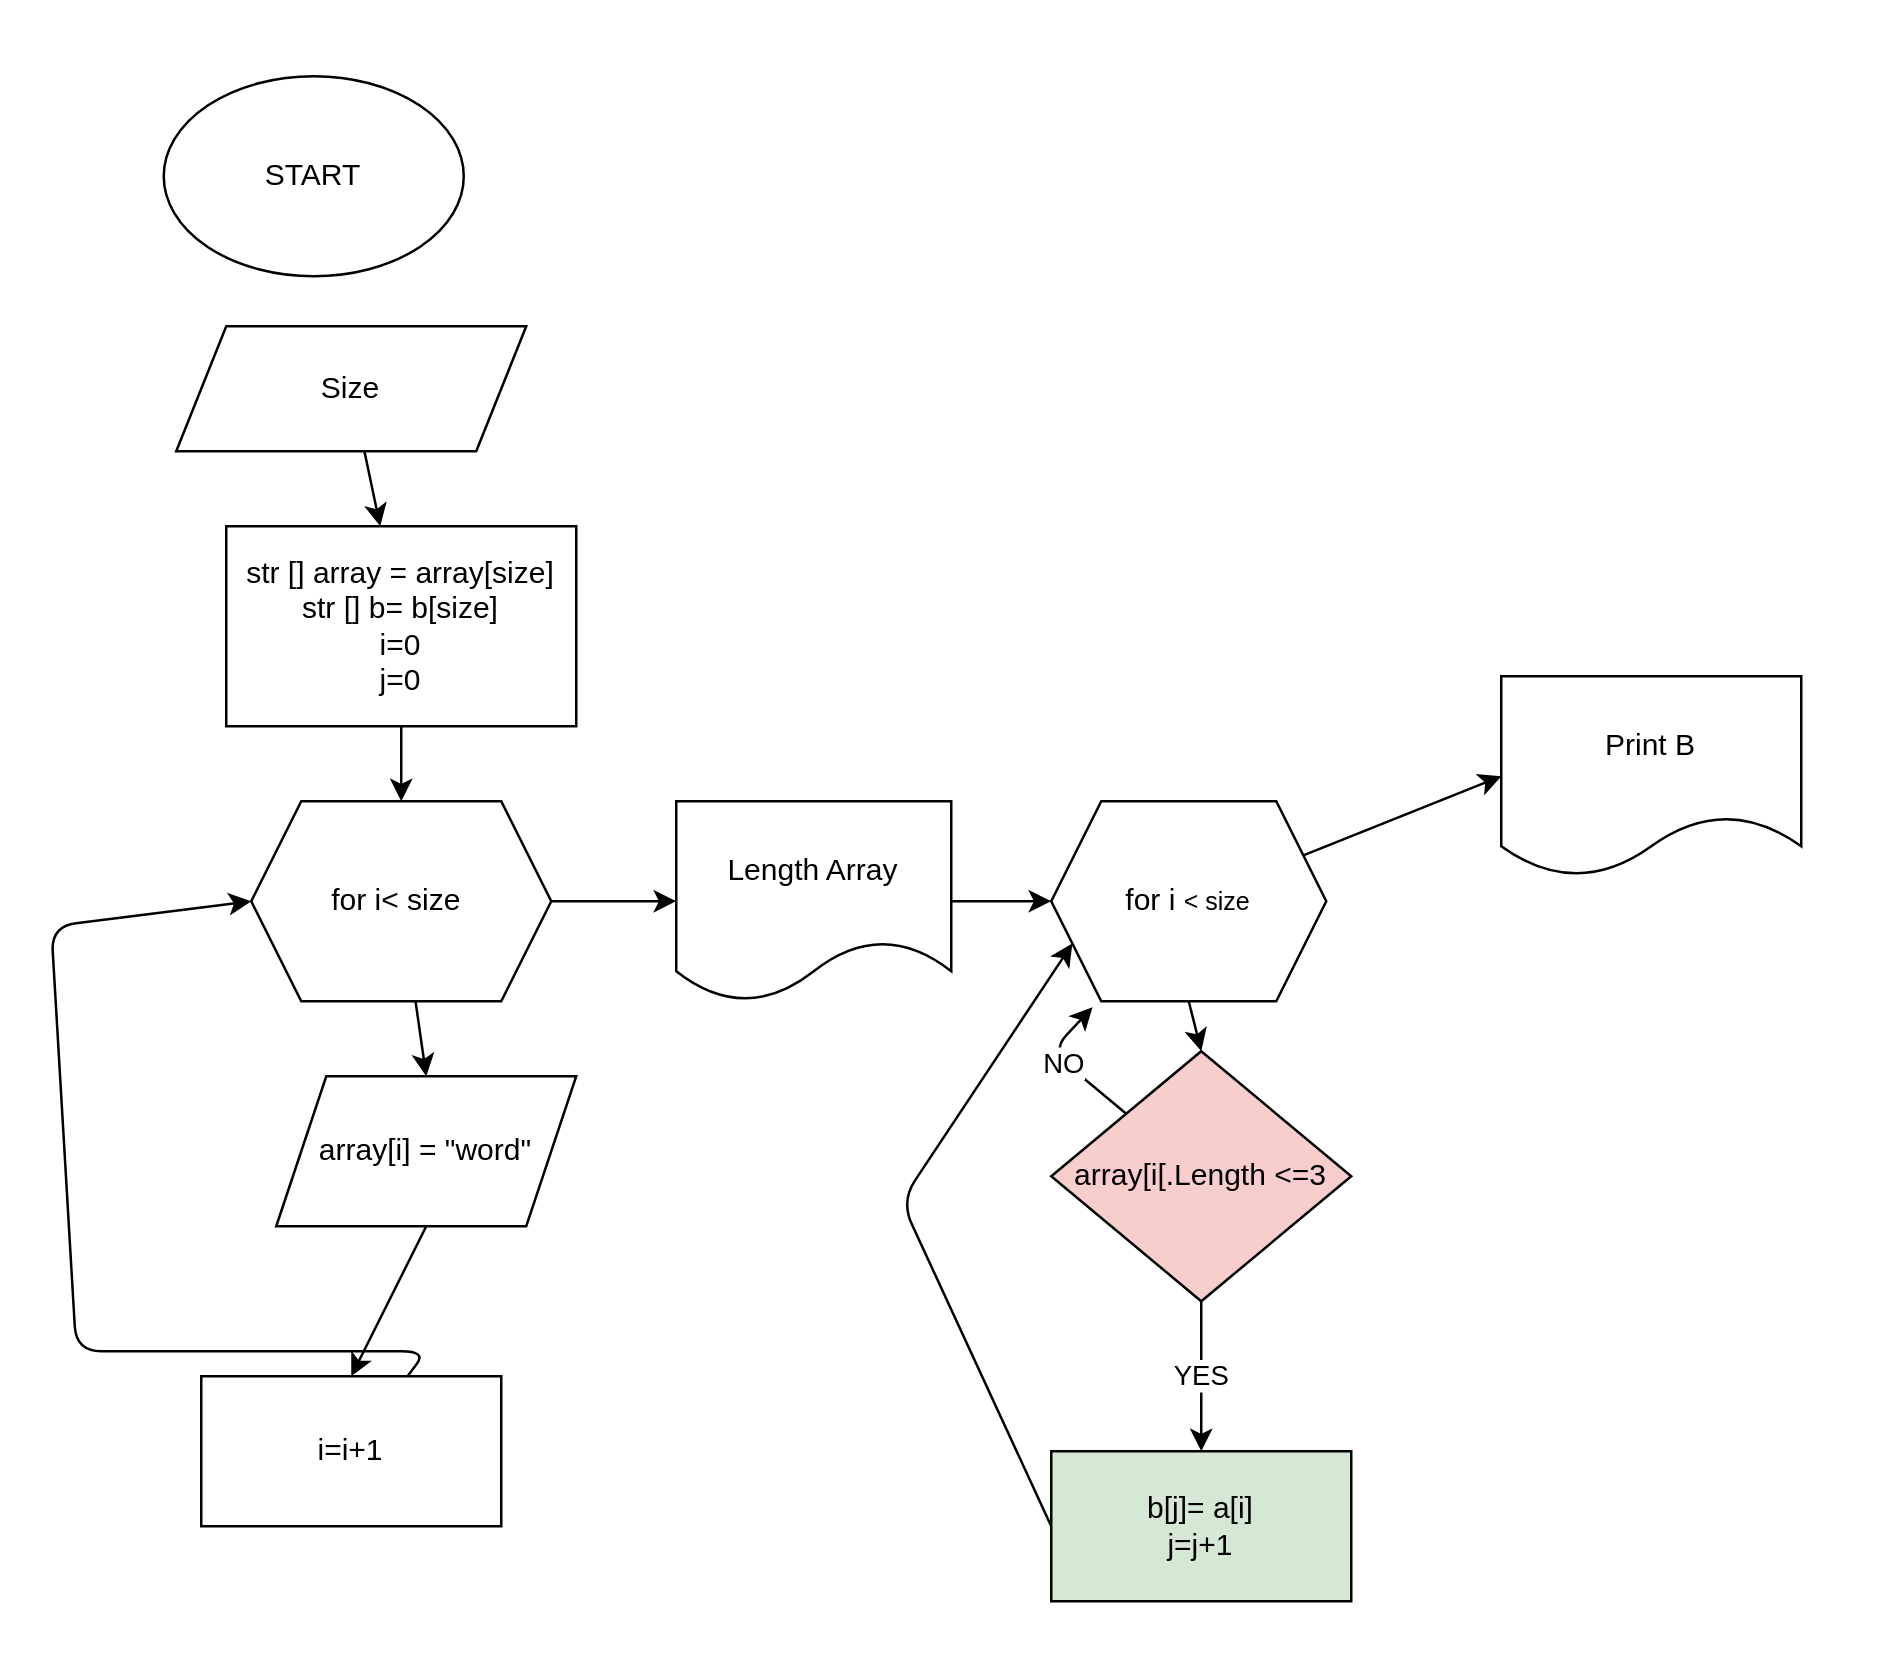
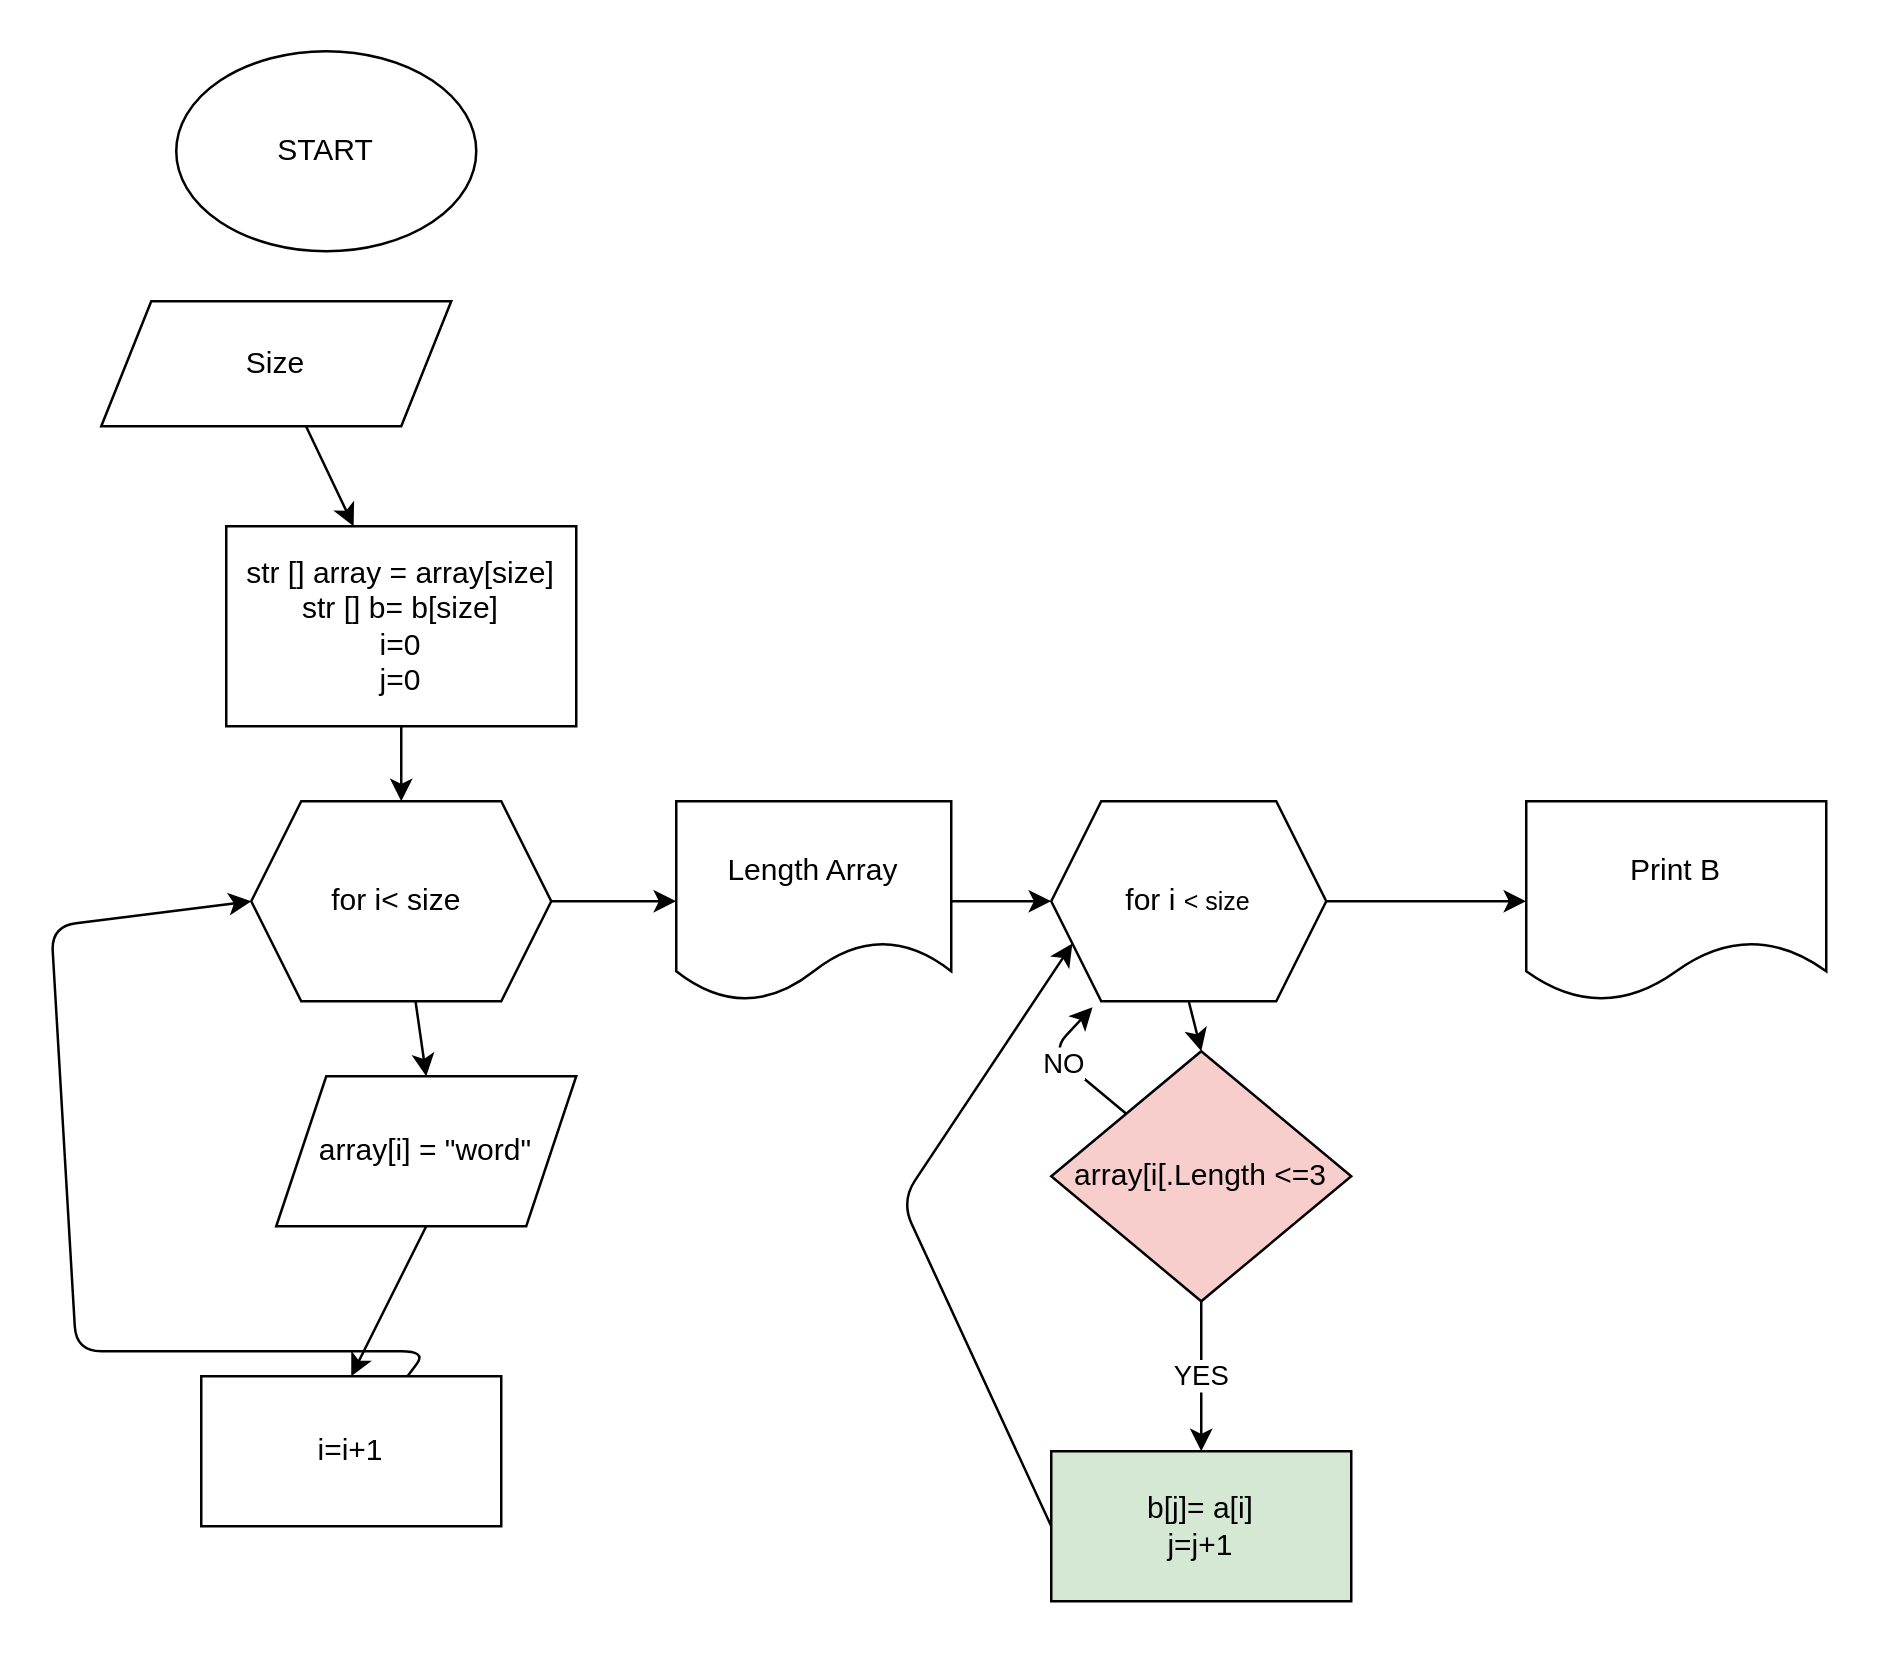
node "START": moved (314, 176) -> (326, 151)
node "Size": moved (351, 389) -> (276, 364)
node "Print B": moved (1651, 776) -> (1676, 901)
